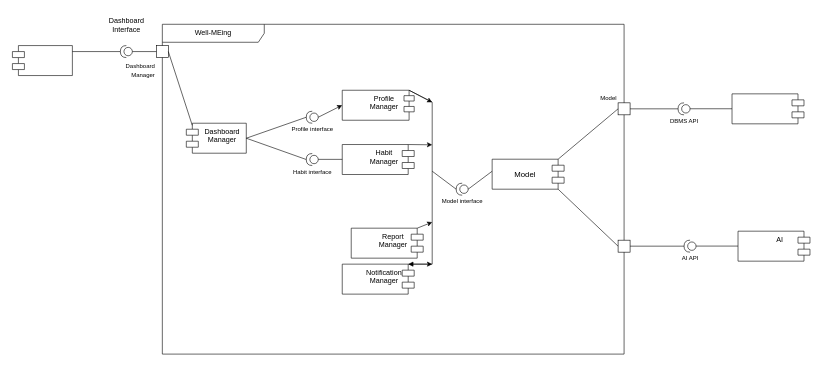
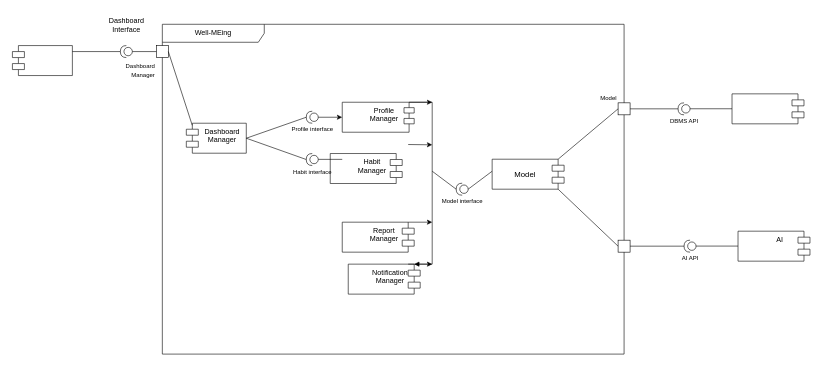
node "Profile Manager": moved (378, 105) -> (378, 117)
node "Habit Manager": moved (378, 160) -> (366, 169)
node "Report Manager": moved (387, 243) -> (378, 237)
node "Notification Manager": moved (378, 279) -> (384, 279)
